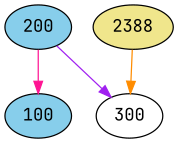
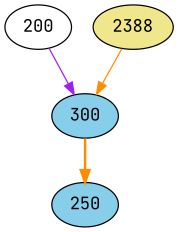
node "200": fillcolor skyblue -> white
node "100": removed
node "300": fillcolor white -> skyblue
node "250": added
